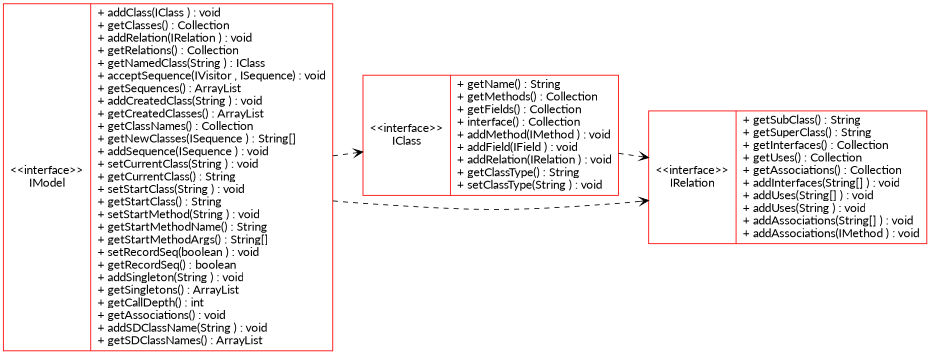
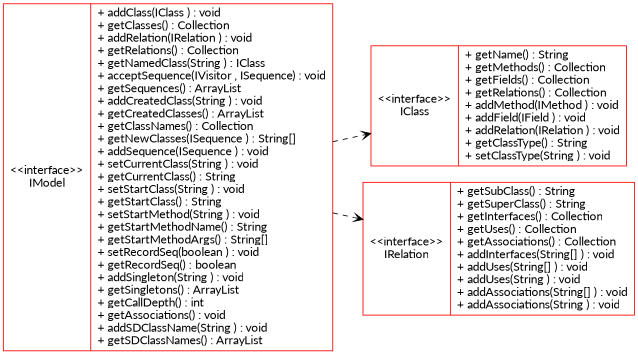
node "IClass": text "+ interface() : Collection" -> "+ getRelations() : Collection"
edge "IClass" -> "IRelation": removed
node "IRelation": text "+ addAssociations(IMethod ) : void" -> "+ addAssociations(String ) : void"
